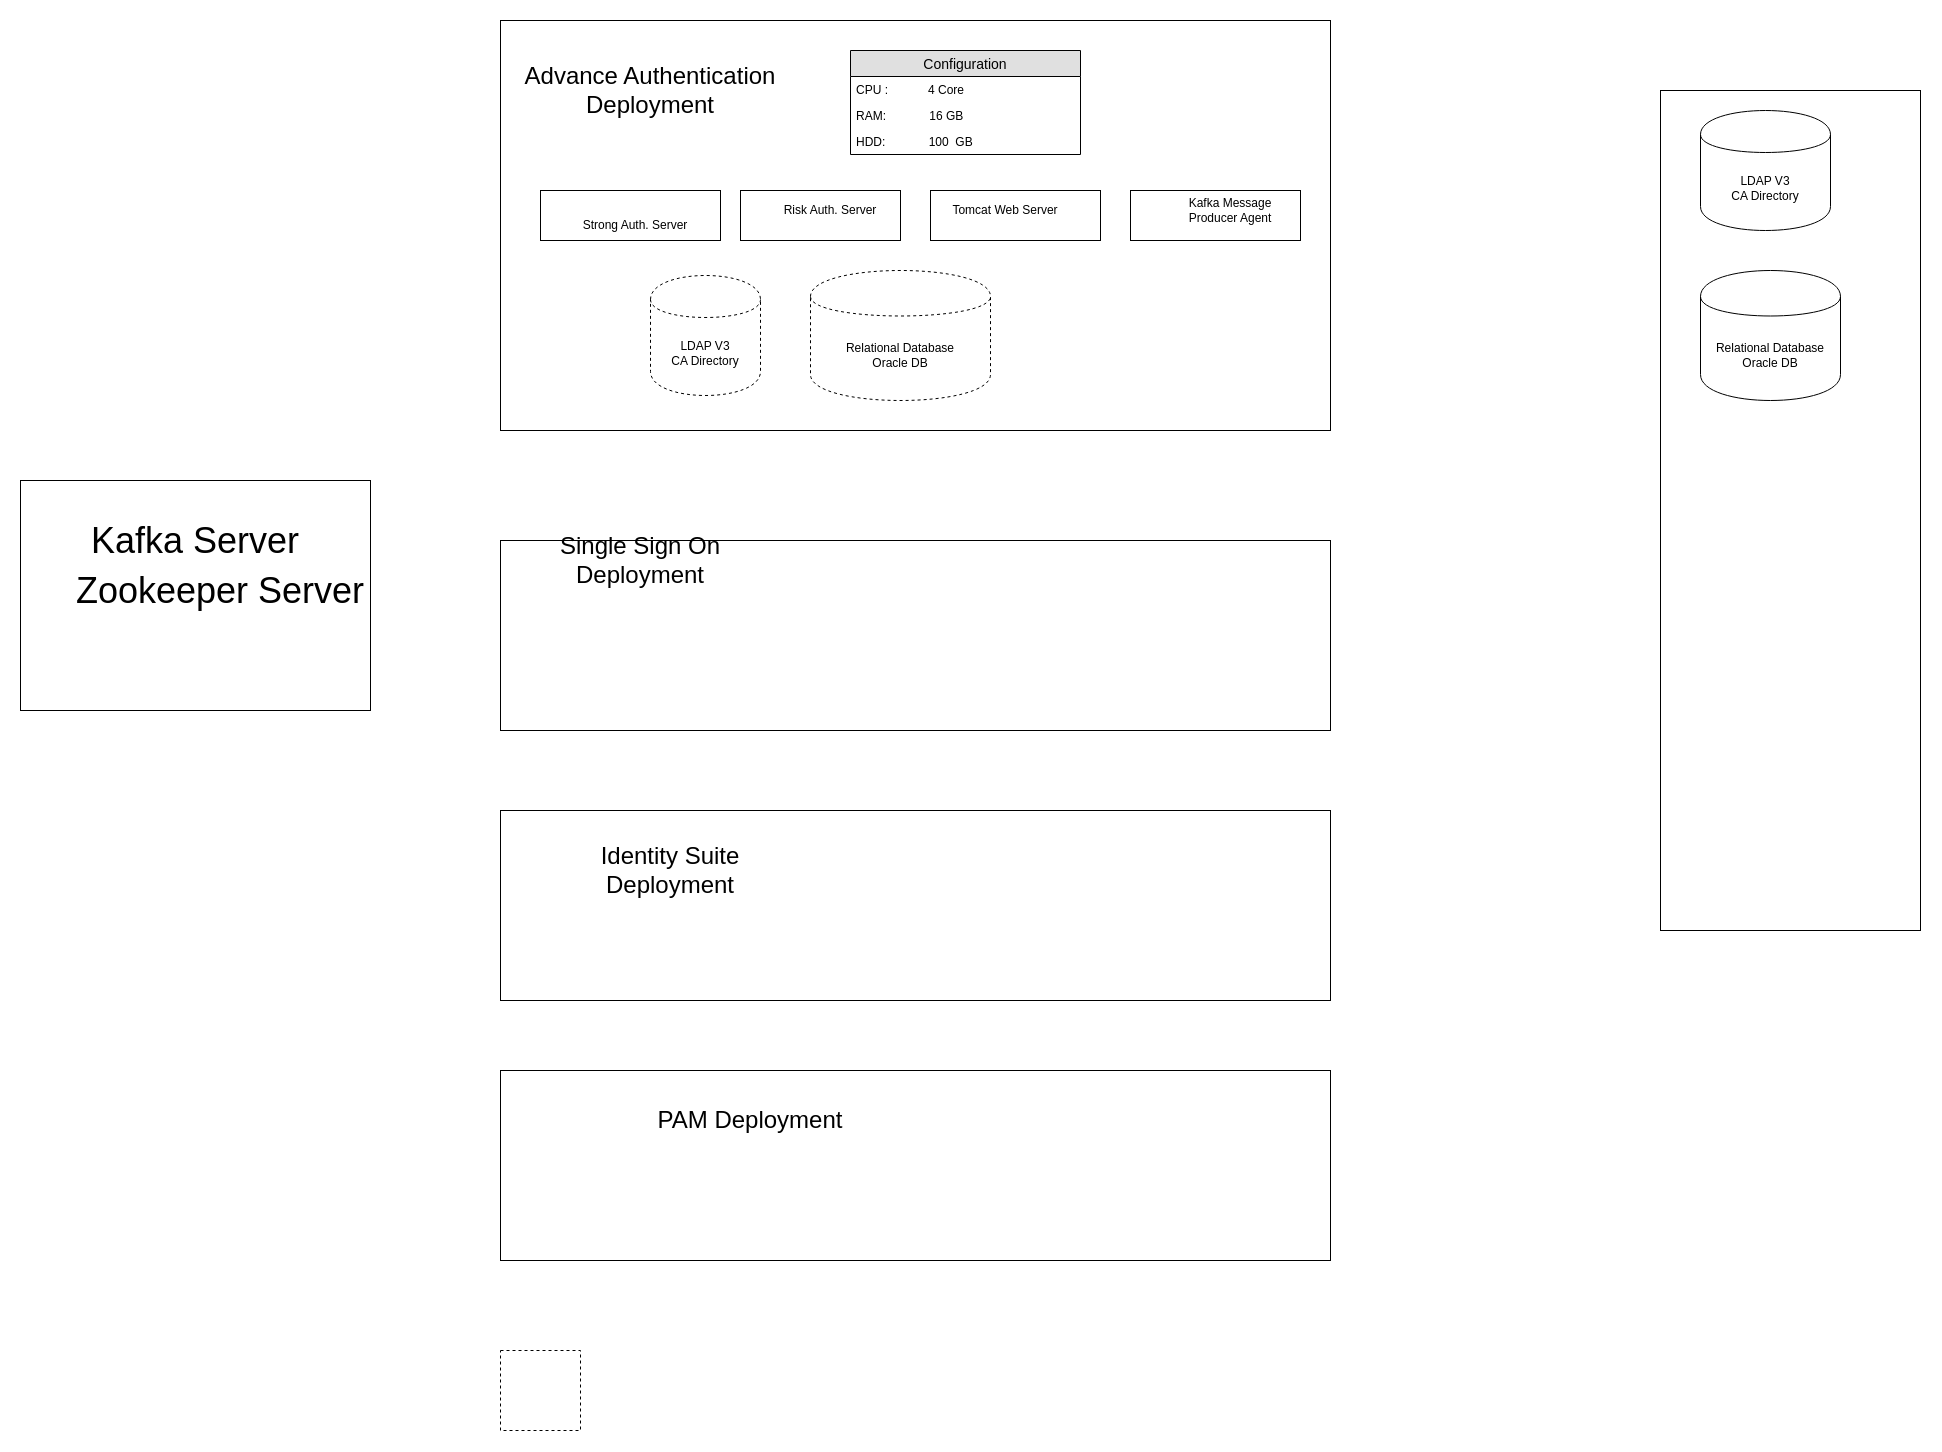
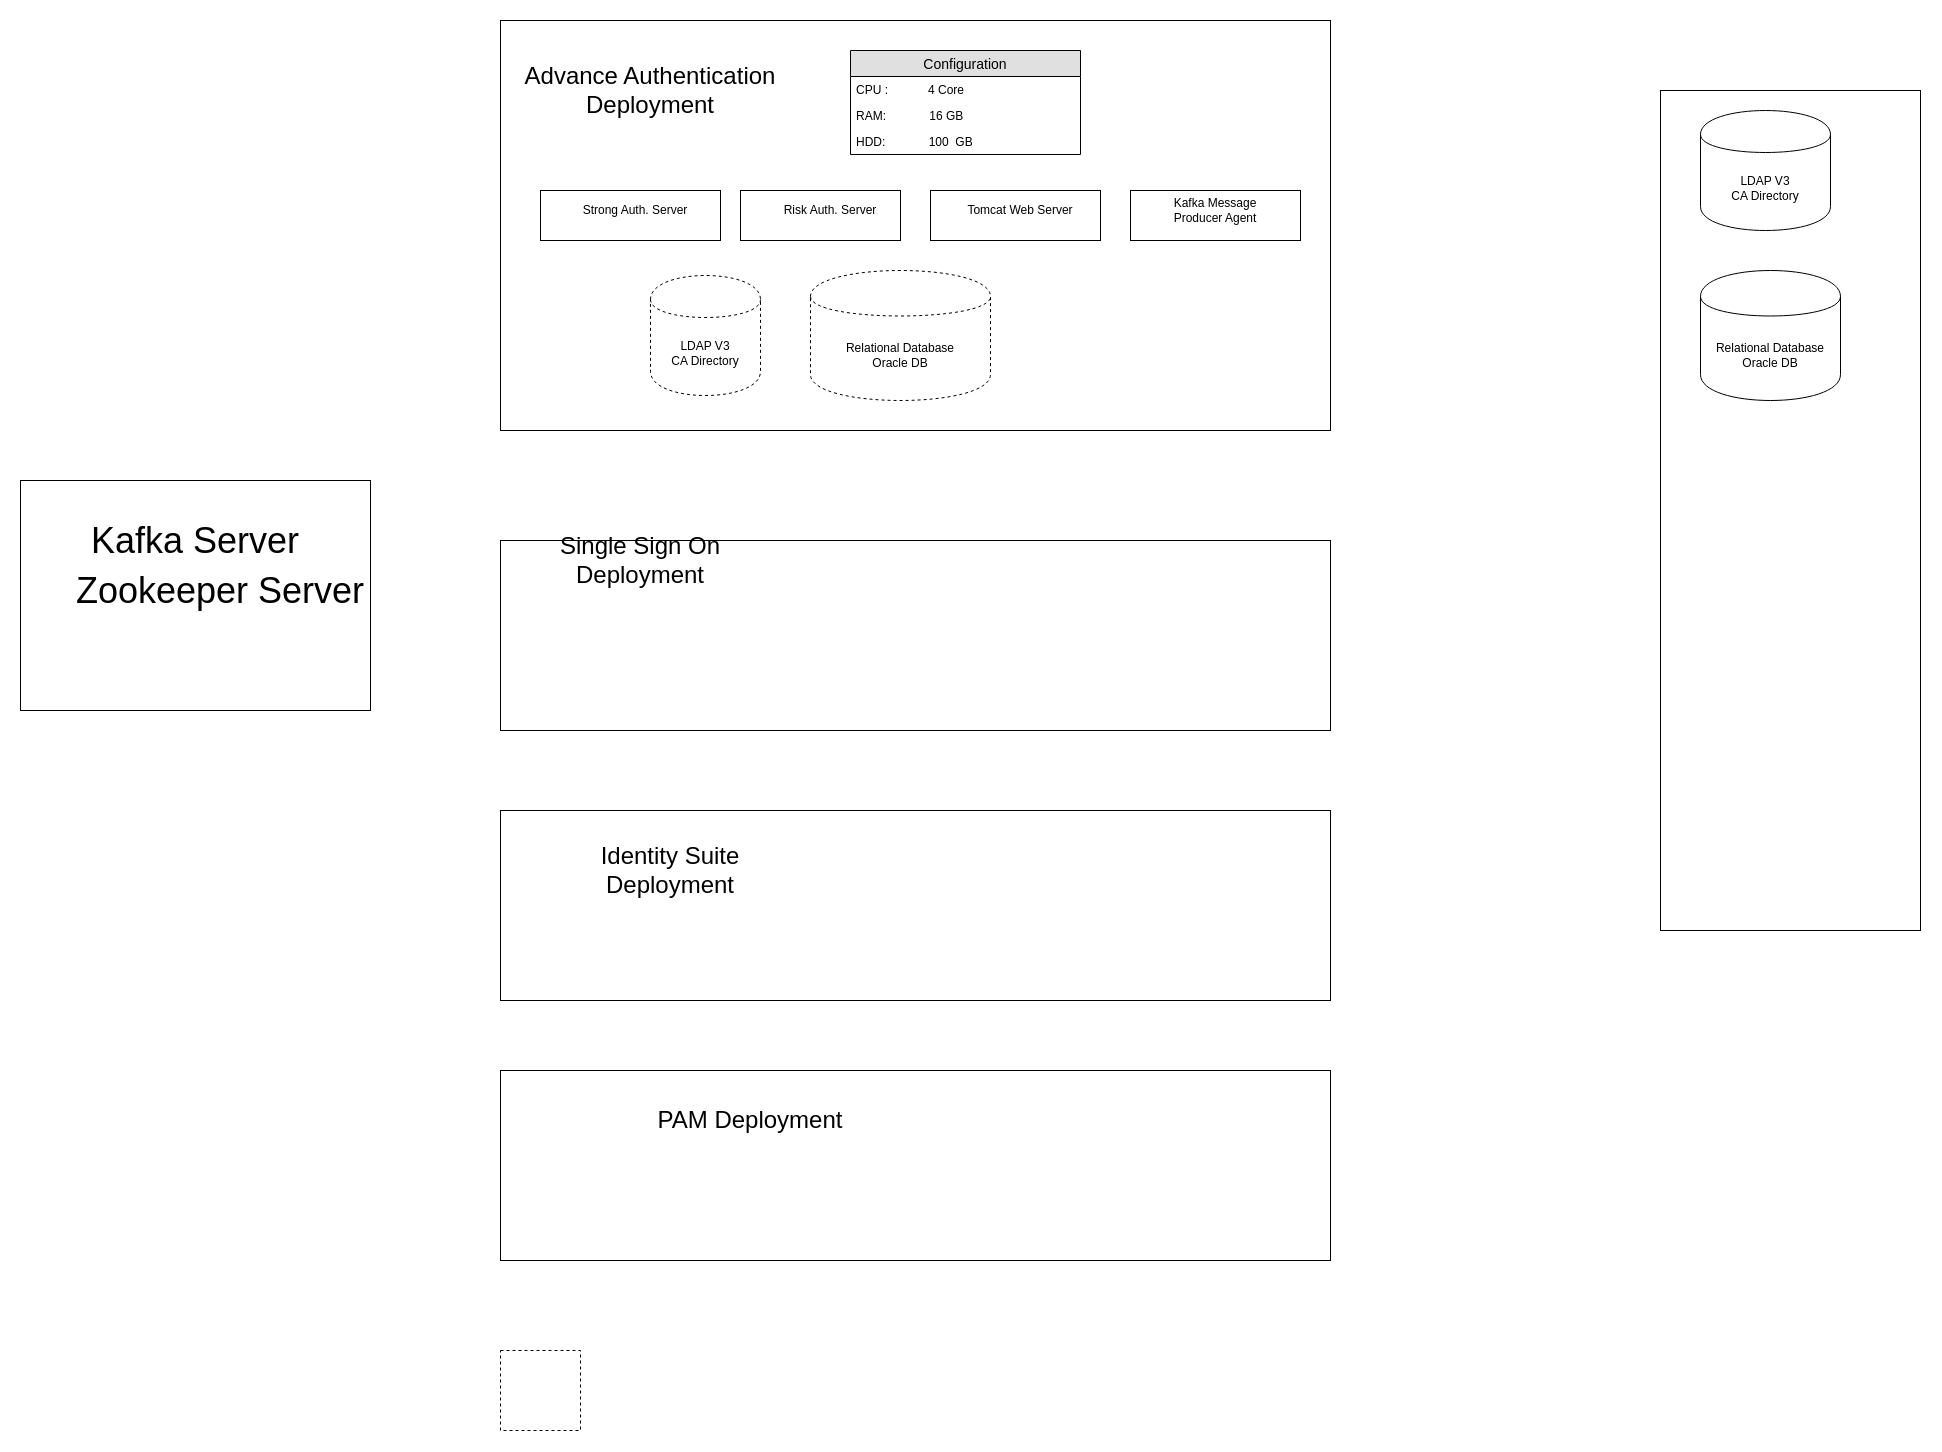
node "Tomcat Web Server": moved (1006, 211) -> (1021, 211)
node "Kafka Message Producer Agent": moved (1231, 211) -> (1216, 211)
node "Strong Auth. Server": moved (636, 226) -> (636, 211)
